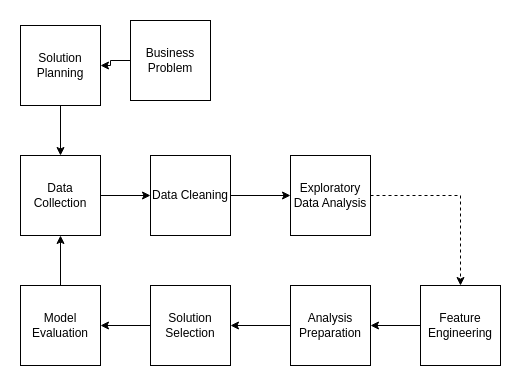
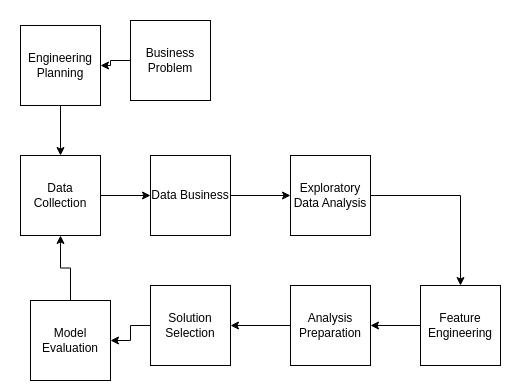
node "Solution Planning": label "Solution Planning" -> "Engineering Planning"
node "Data Cleaning": label "Data Cleaning" -> "Data Business"
edge "Exploratory Data Analysis" -> "Feature Engineering": style dashed -> solid
node "Model Evaluation": moved (61, 326) -> (71, 341)
